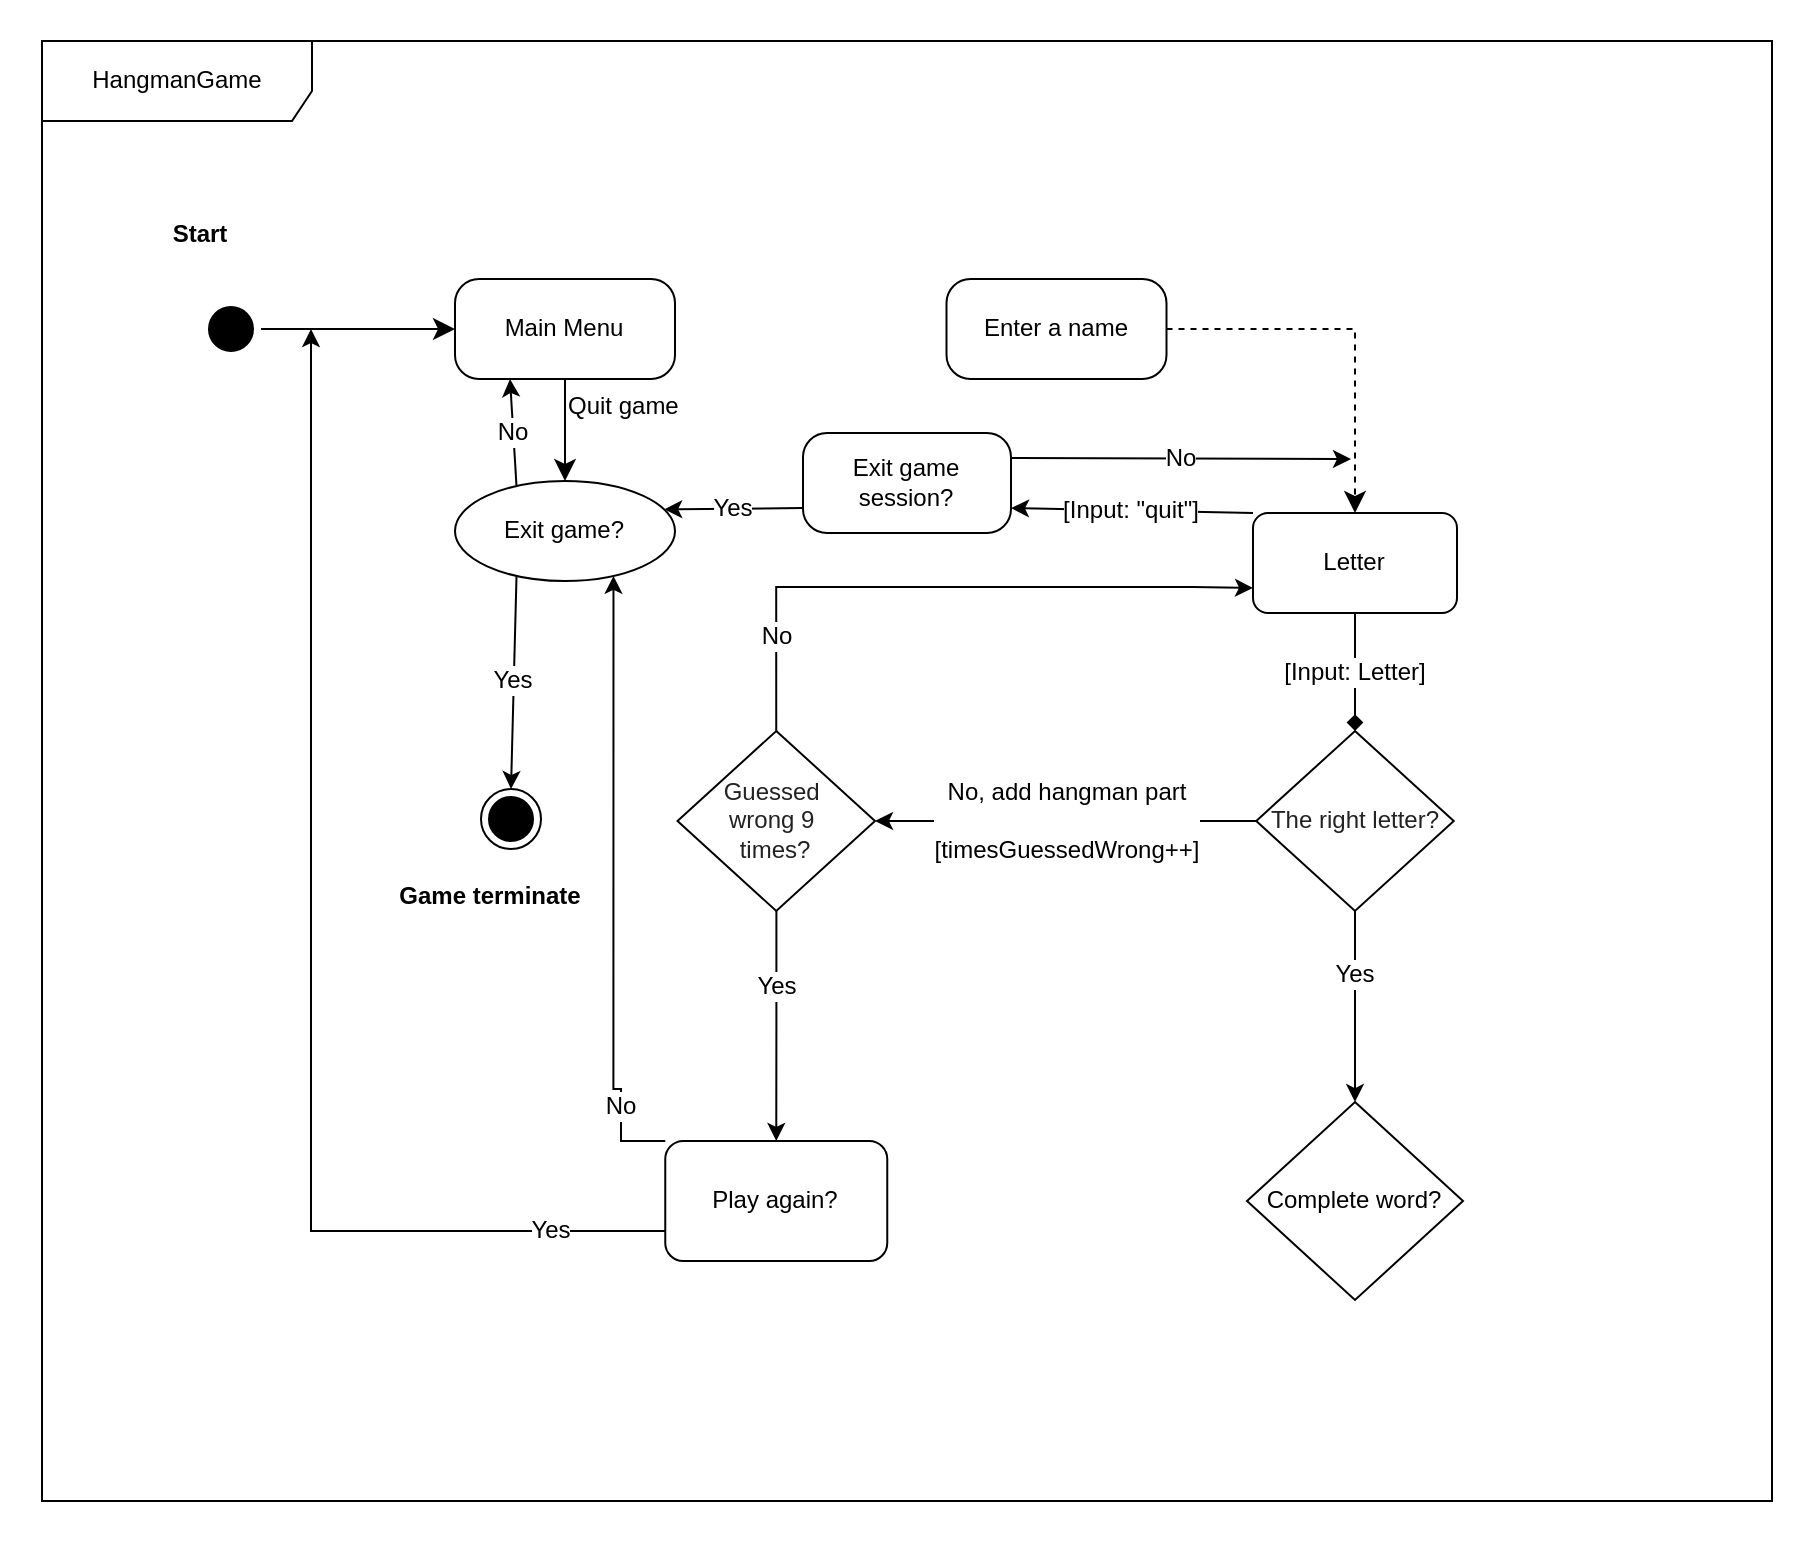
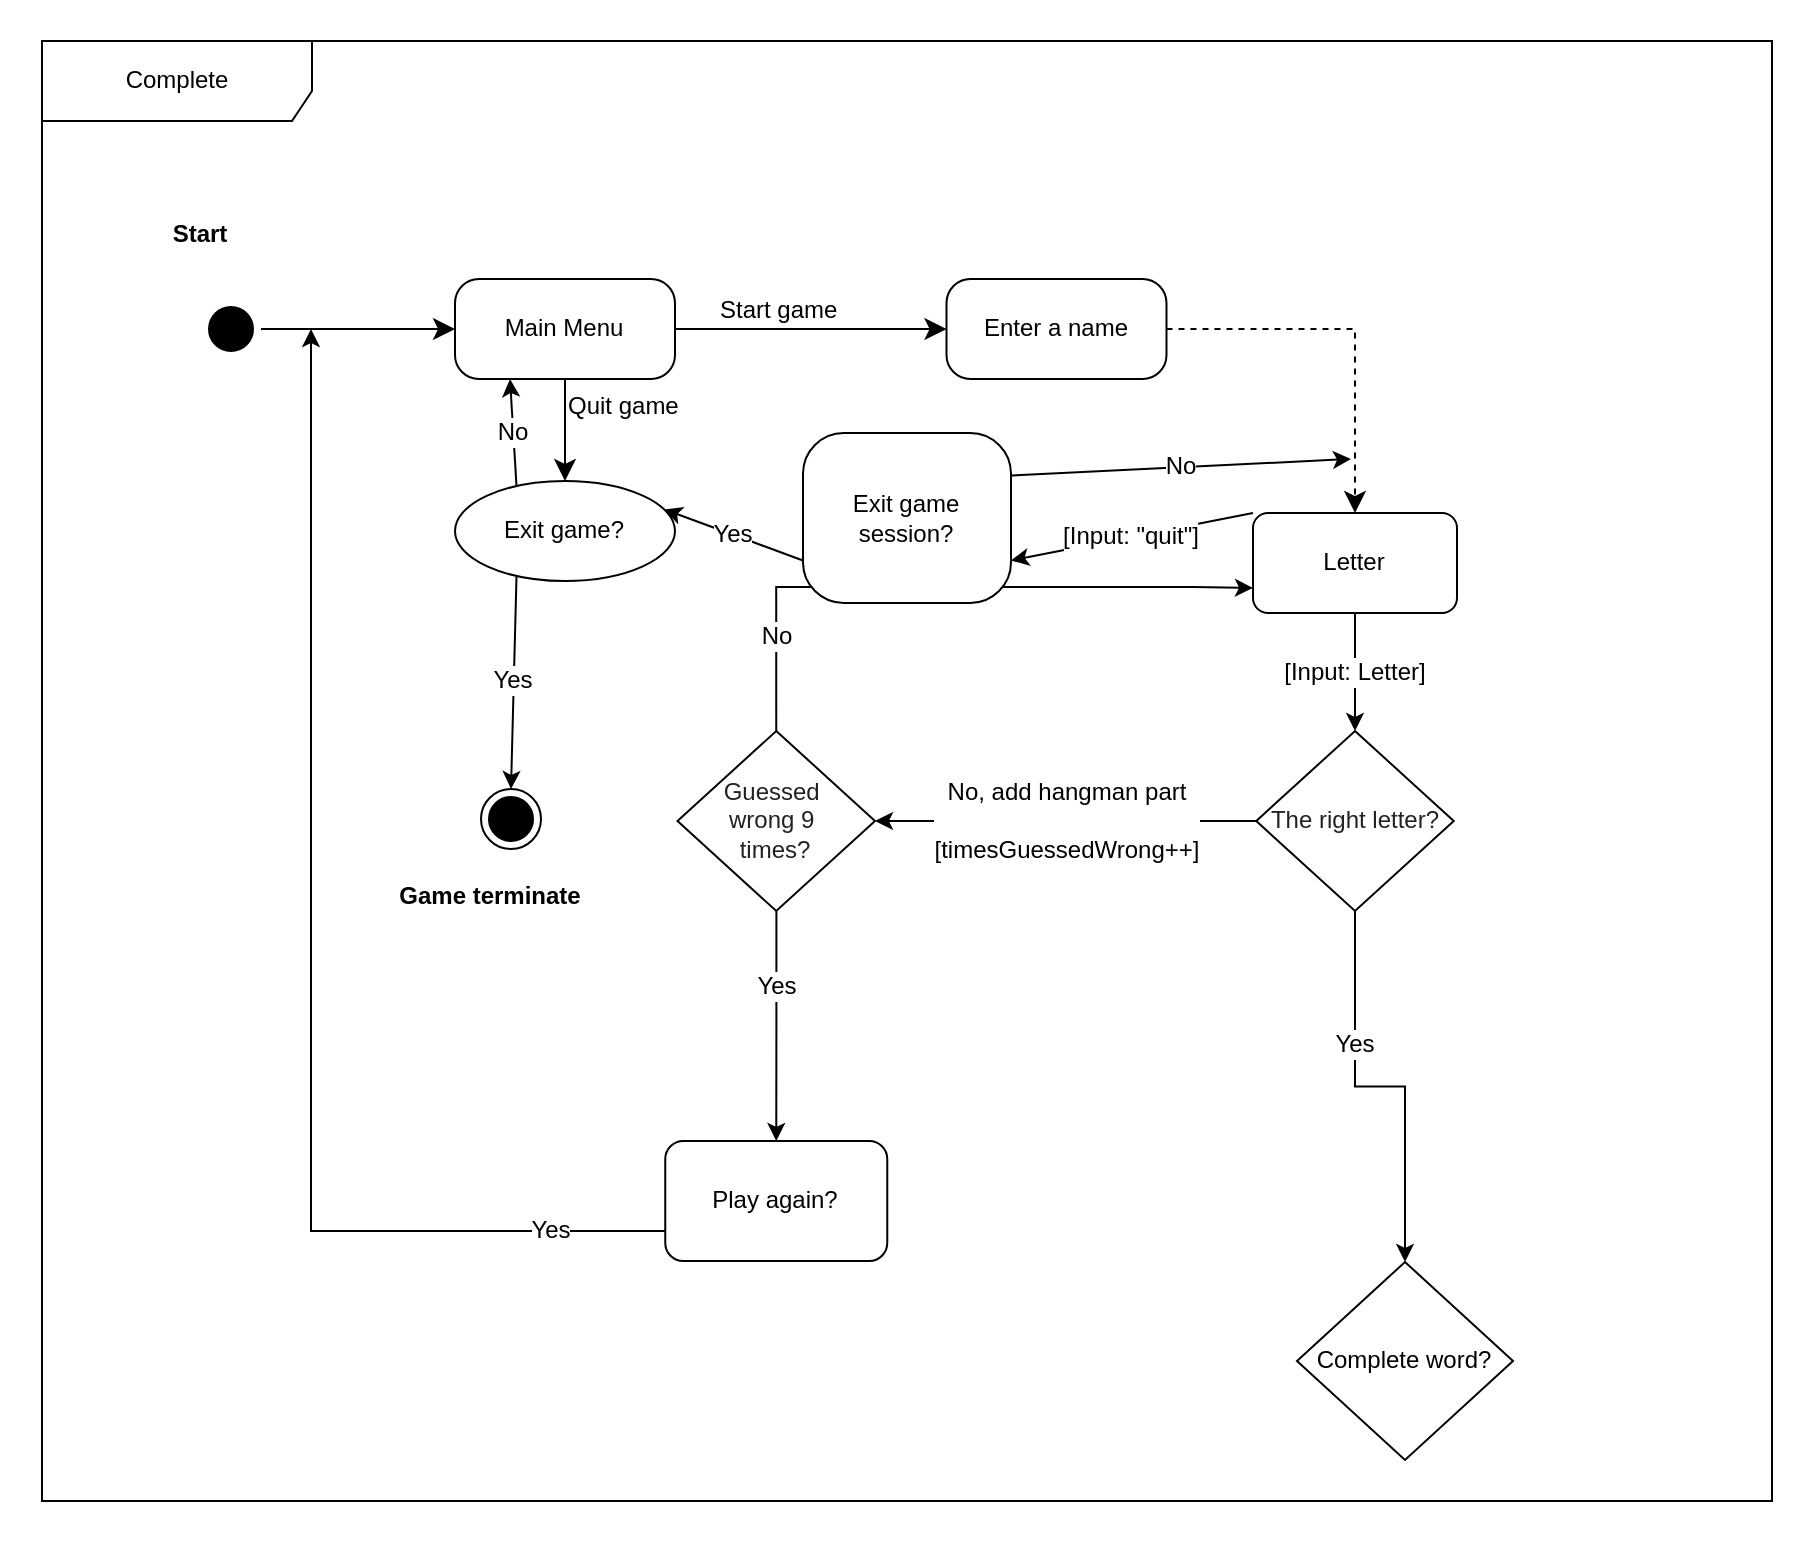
node "HangmanGame": label "HangmanGame" -> "Complete"
edge "Main Menu" -> "Enter a name": added, label "Start game"
node "Exit game session?": size 208x100 -> 208x170
edge "Letter" -> "The right letter?": arrowhead diamond -> classic
edge "Play again?" -> "Exit game?": removed, label "No"
node "Complete word?": moved (1355, 1201) -> (1405, 1361)
